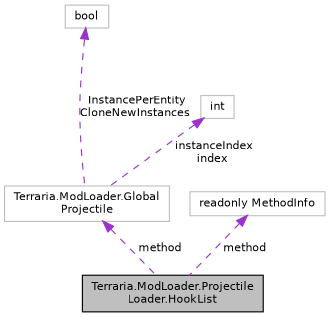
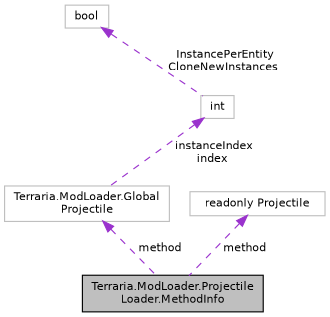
edge "Terraria.ModLoader.Global Projectile" -> "bool": now "int" -> "bool"
node "readonly MethodInfo": label "readonly MethodInfo" -> "readonly Projectile"
node "Terraria.ModLoader.Projectile Loader.HookList": label "Terraria.ModLoader.Projectile Loader.HookList" -> "Terraria.ModLoader.Projectile Loader.MethodInfo"
